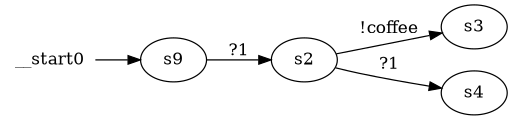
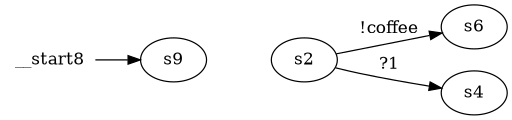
node "s3": label "s3" -> "s6"
node "__start0": label "__start0" -> "__start8"
edge "s9" -> "s2": removed, label "?1"
